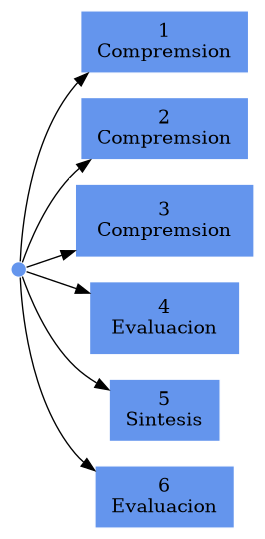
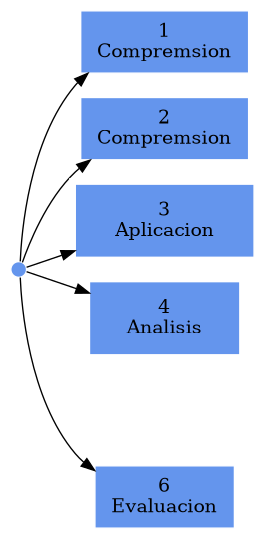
node "3 Compremsion": label "3 Compremsion" -> "3 Aplicacion"
node "4 Evaluacion": label "4 Evaluacion" -> "4 Analisis"
node "5 Sintesis": removed
